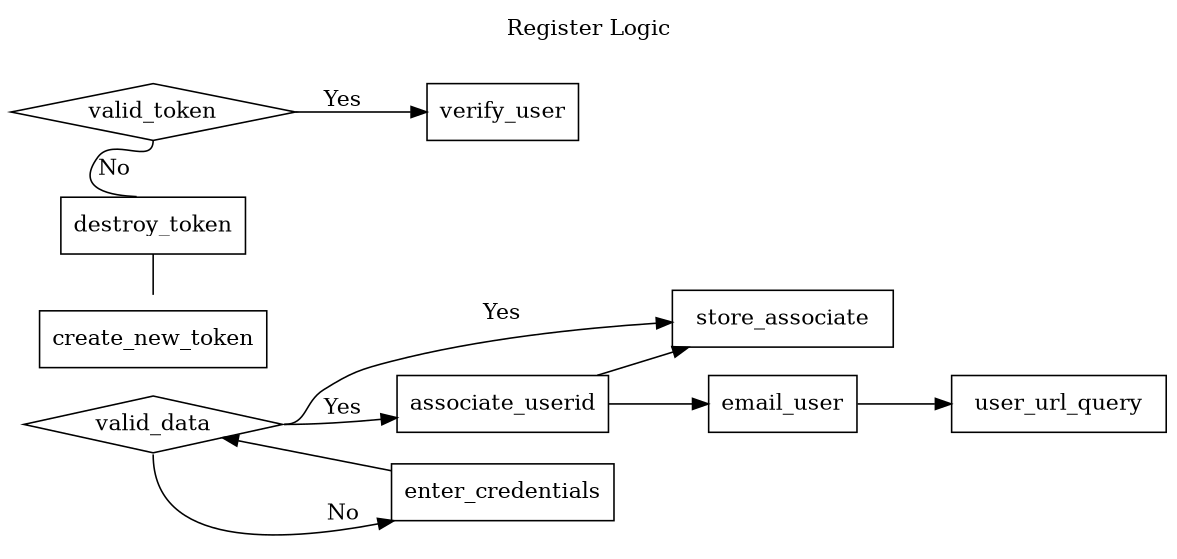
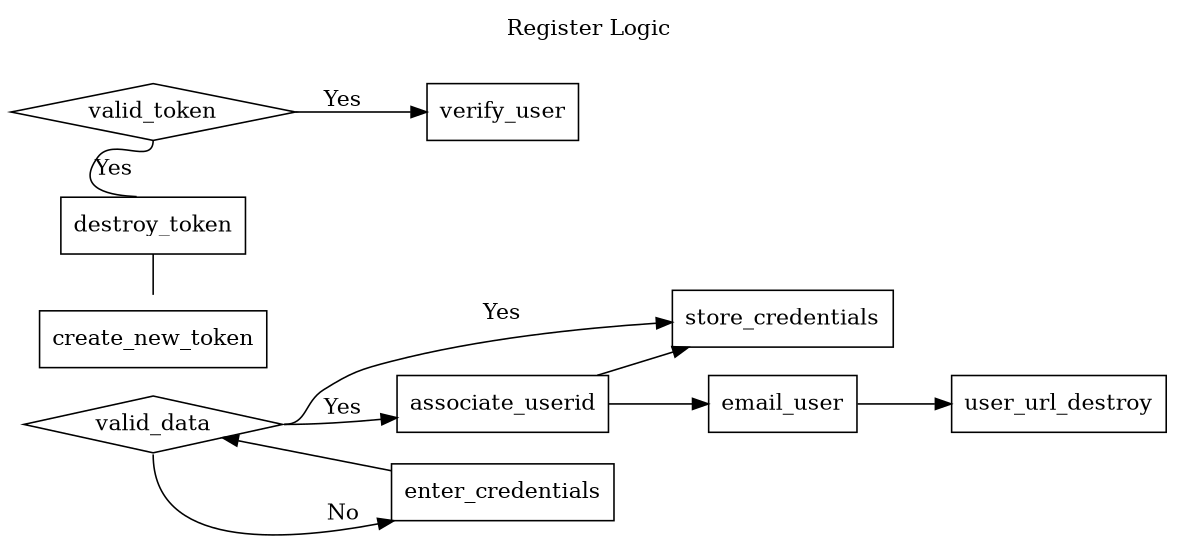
edge "valid_token" -> "destroy_token": label "No" -> "Yes"
node "store_associate": label "store_associate" -> "store_credentials"
node "user_url_query": label "user_url_query" -> "user_url_destroy"
